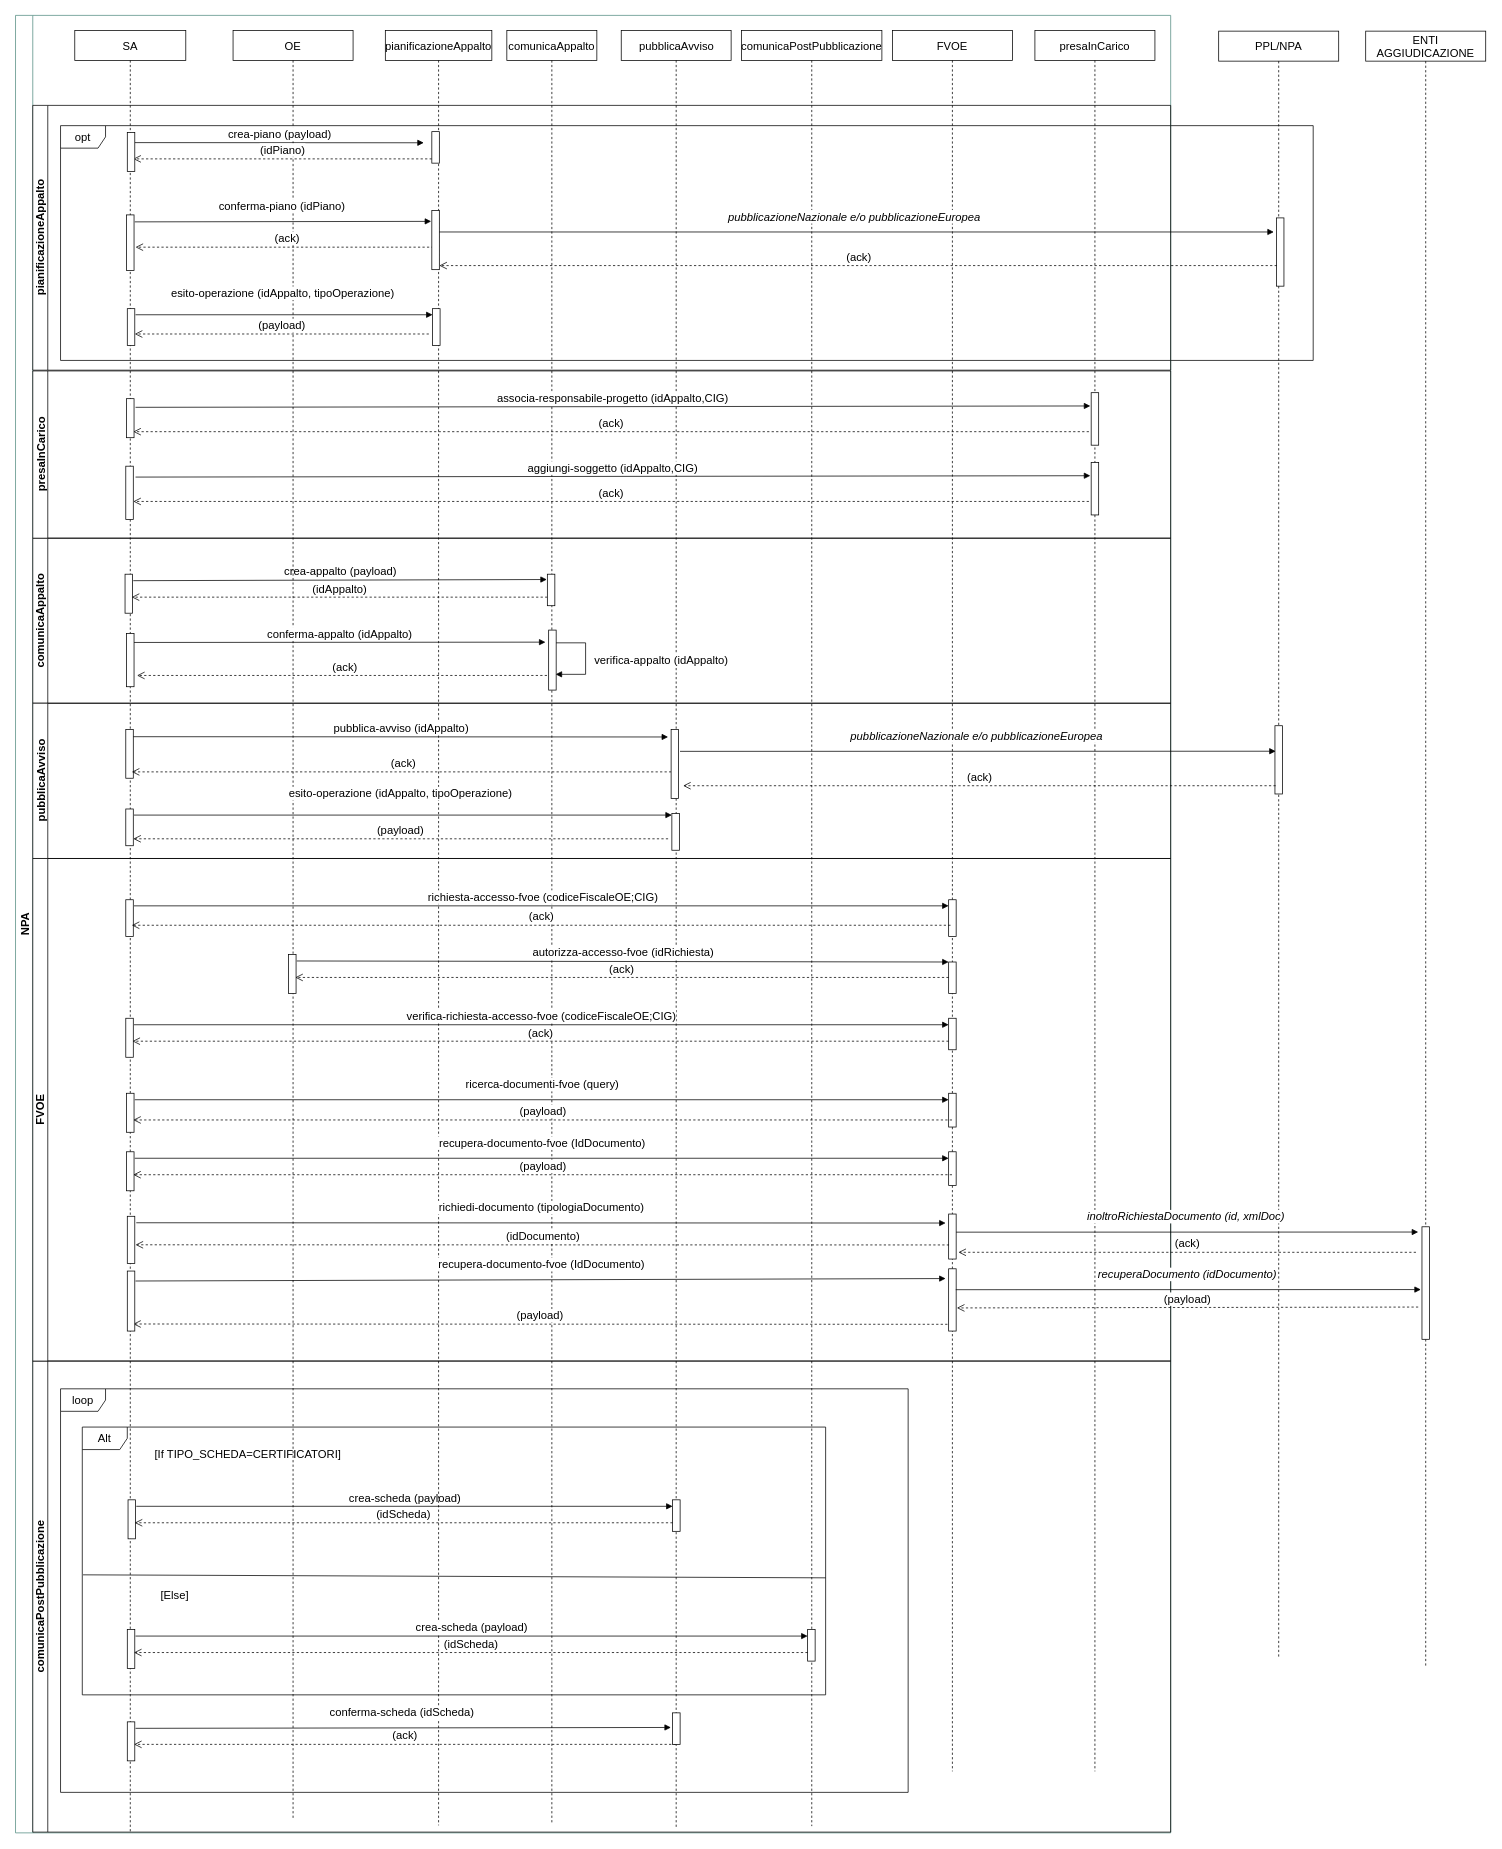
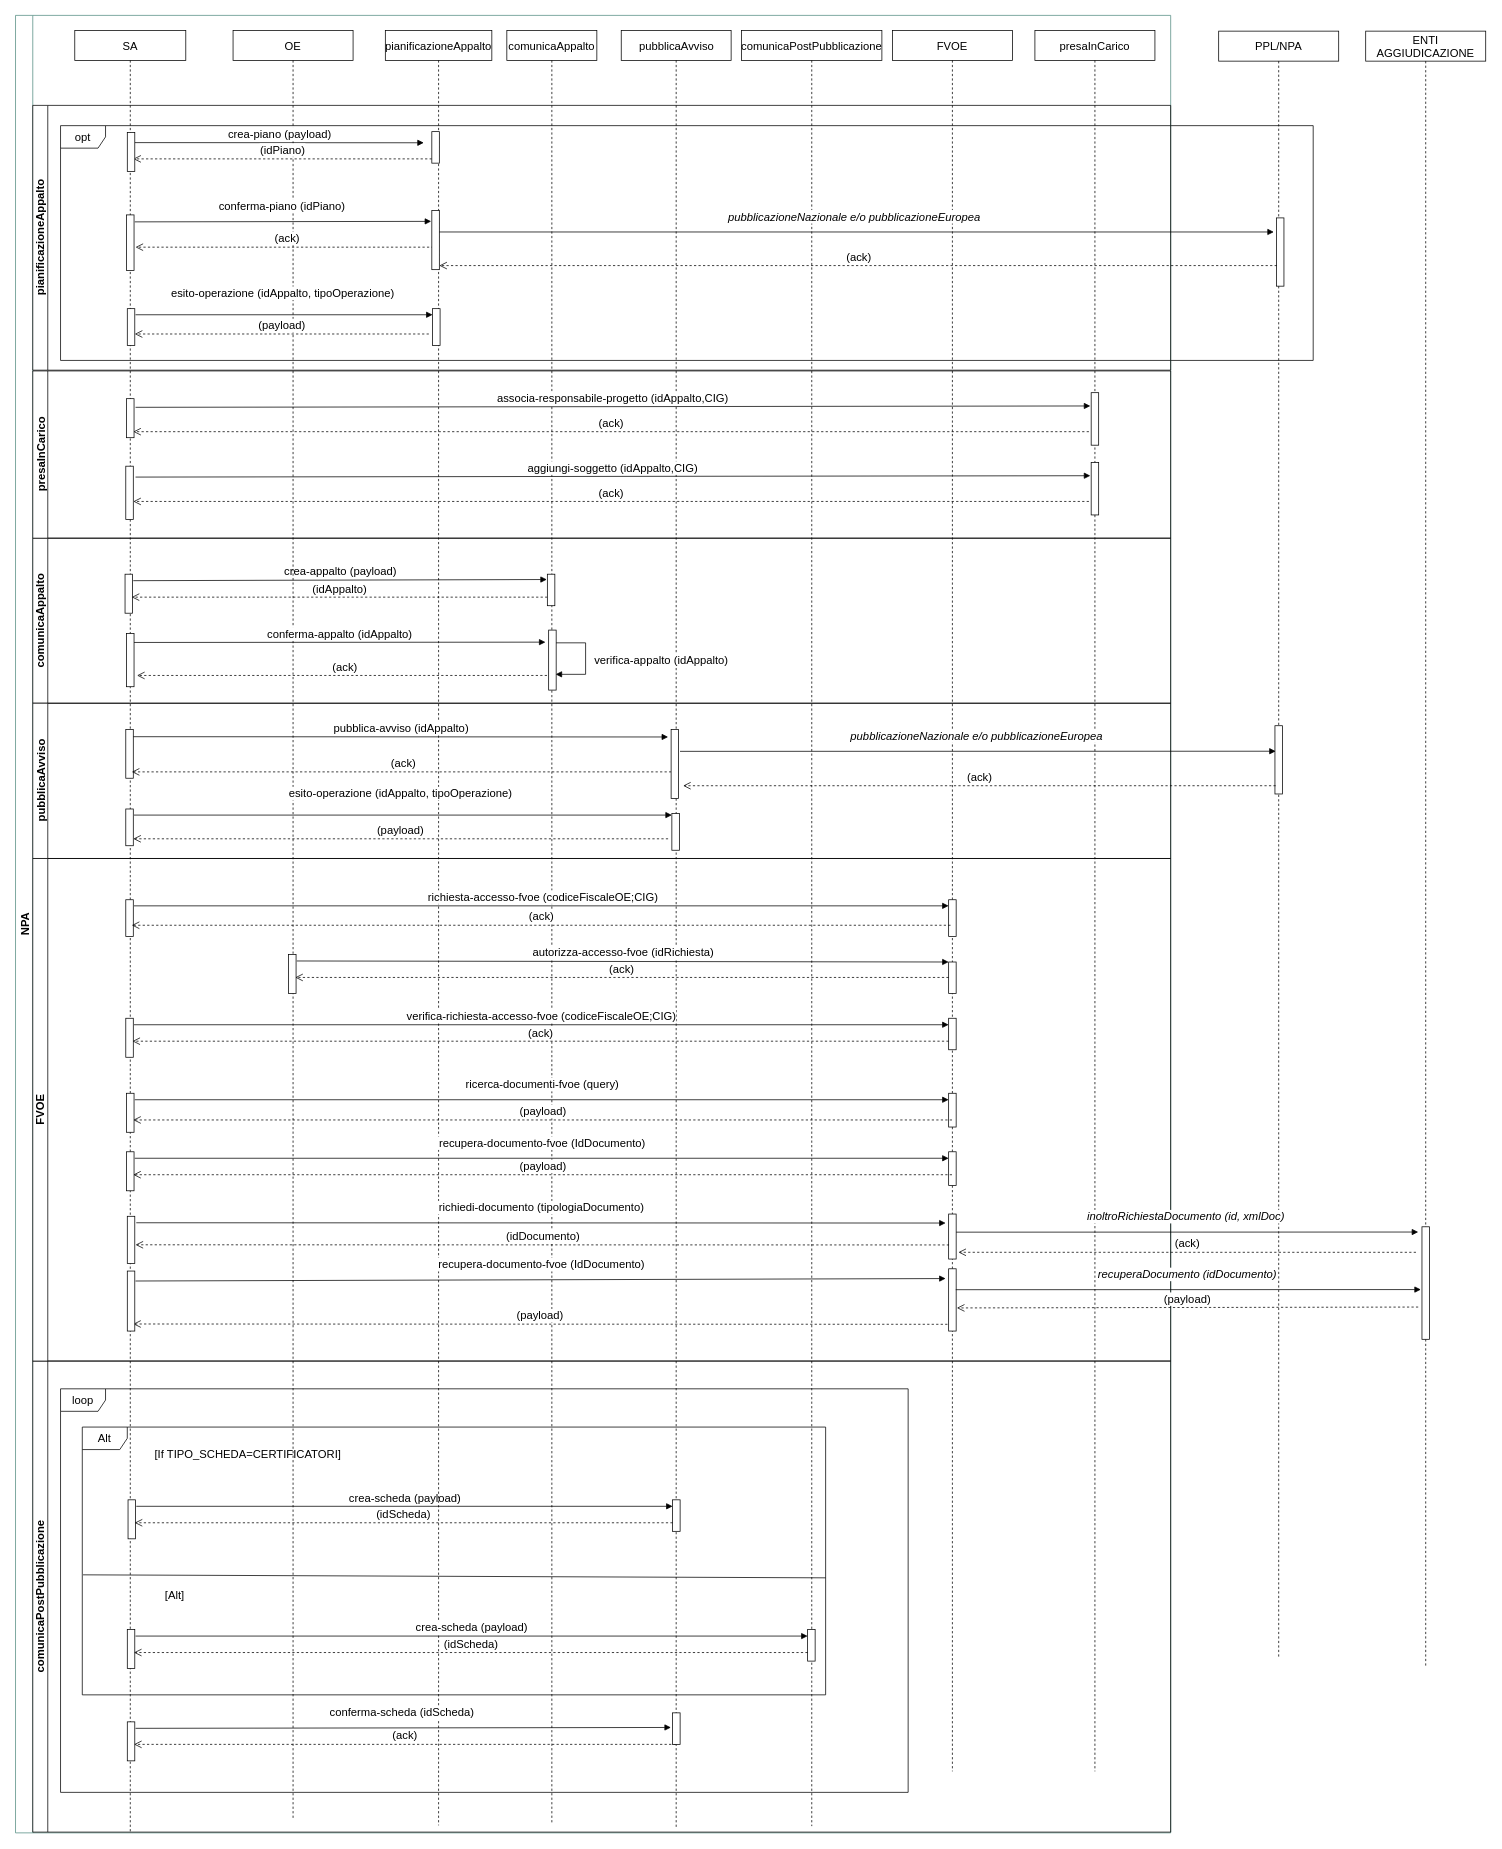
node "[Else]": label "[Else]" -> "[Alt]"
